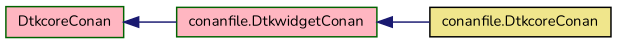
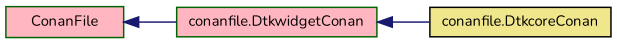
node "DtkcoreConan": label "DtkcoreConan" -> "ConanFile"
